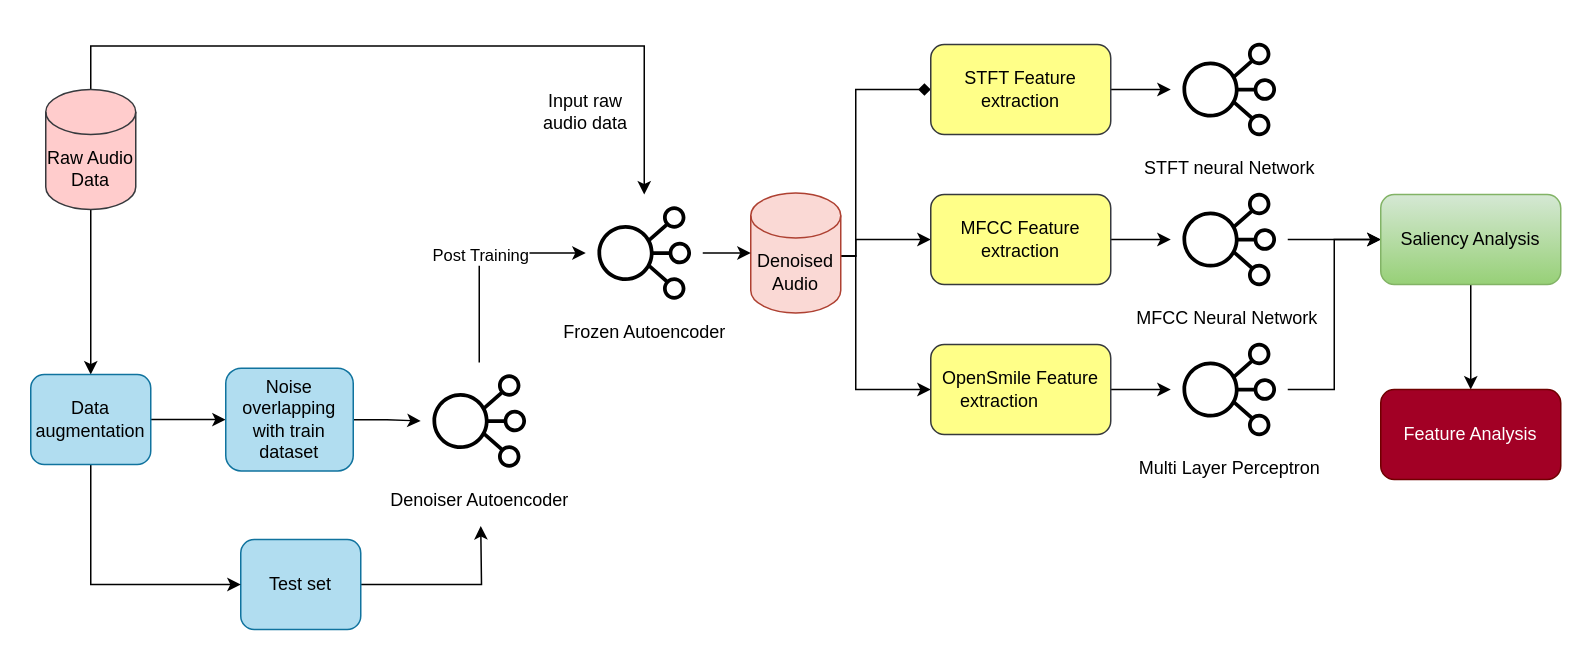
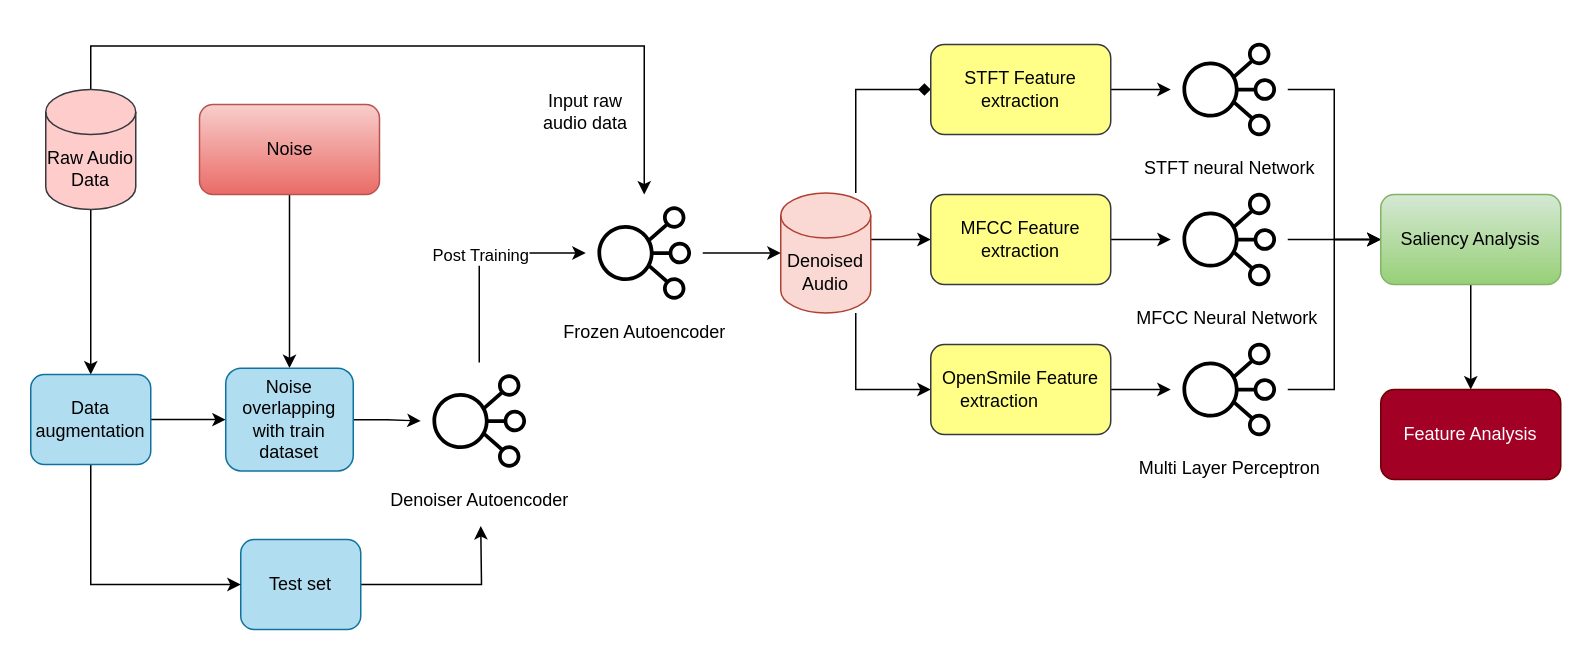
edge "STFT neural Network" -> "Saliency Analysis": added
node "Noise": added
node "Denoised Audio": moved (796, 253) -> (826, 253)
edge "Noise" -> "Noise overlapping with train dataset": added
